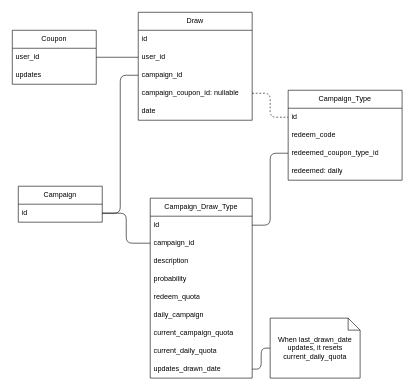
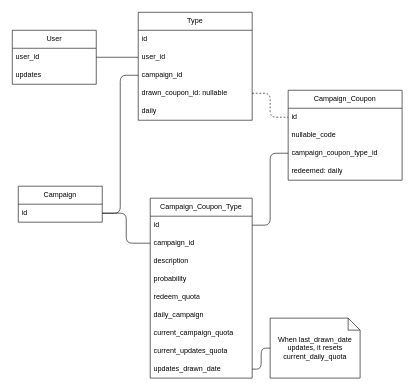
node "Draw": label "Draw" -> "Type"
node "Coupon": label "Coupon" -> "User"
node "campaign_coupon_id: nullable": label "campaign_coupon_id: nullable" -> "drawn_coupon_id: nullable"
node "Campaign_Type": label "Campaign_Type" -> "Campaign_Coupon"
node "date": label "date" -> "daily"
node "redeem_code": label "redeem_code" -> "nullable_code"
node "redeemed_coupon_type_id": label "redeemed_coupon_type_id" -> "campaign_coupon_type_id"
node "Campaign_Draw_Type": label "Campaign_Draw_Type" -> "Campaign_Coupon_Type"
node "current_daily_quota": label "current_daily_quota" -> "current_updates_quota"
